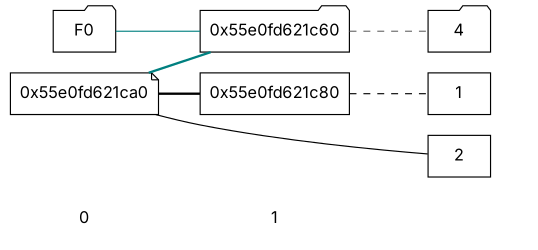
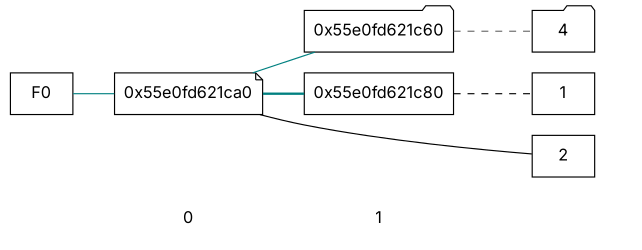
node "F0": shape folder -> box
edge "F0" -- "0x55e0fd621c60": now "F0" -- "0x55e0fd621ca0"
edge "0x55e0fd621c60" -- "0x55e0fd621ca0": style bold -> solid
edge "0x55e0fd621ca0" -- "0x55e0fd621c80": color black -> teal
